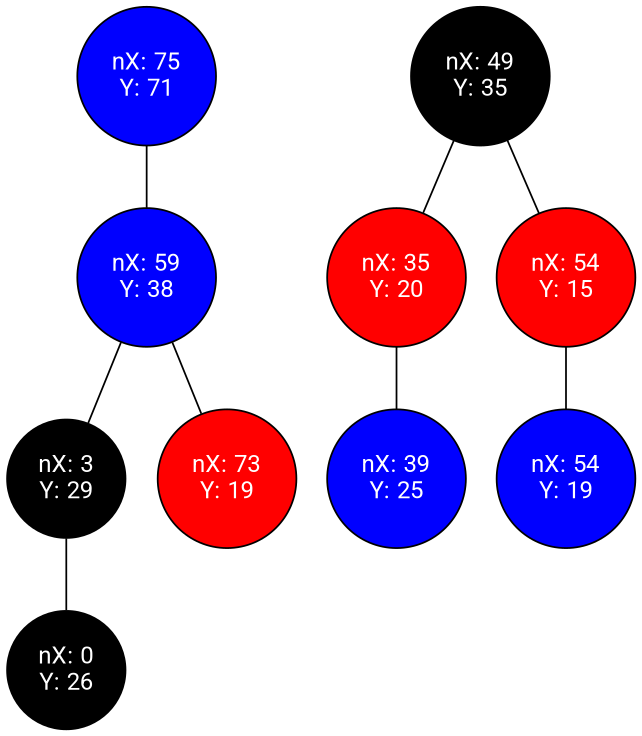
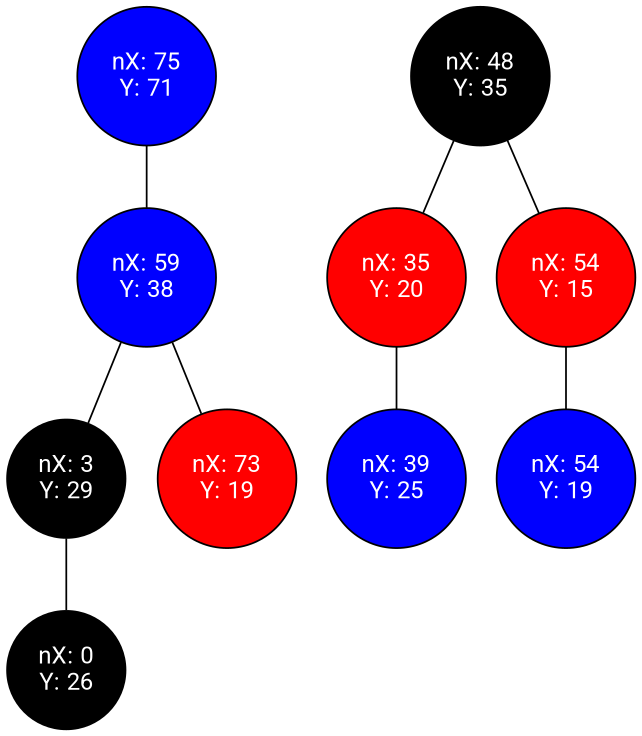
node "nX: 49 Y: 35": label "nX: 49 Y: 35" -> "nX: 48 Y: 35"
